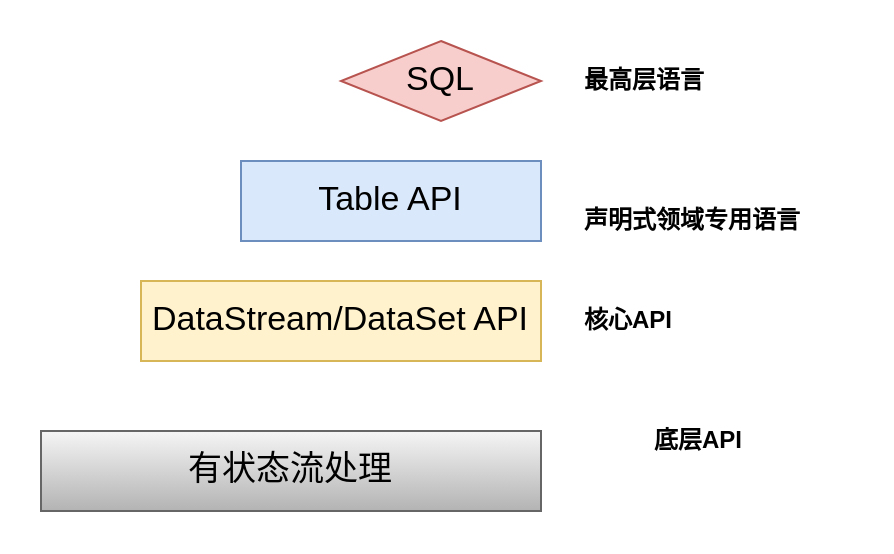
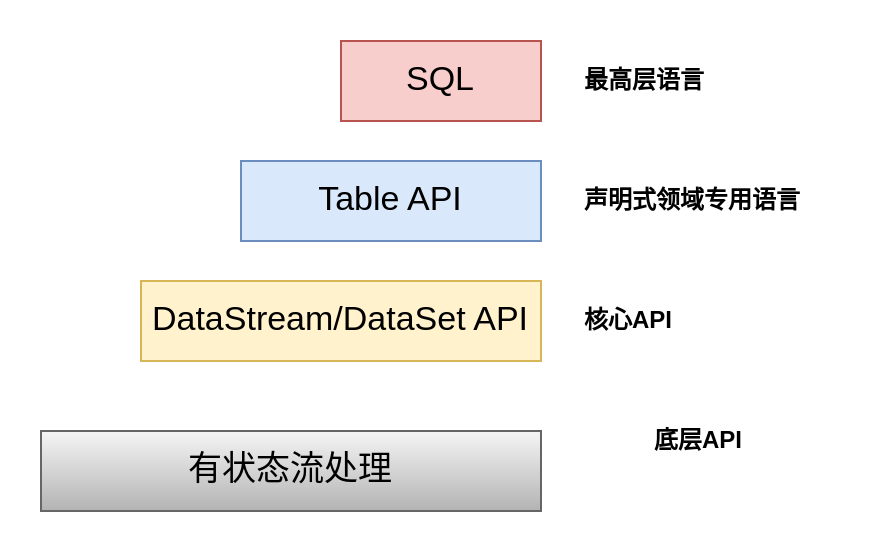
node "SQL": shape diamond -> rectangle
node "声明式领域专用语言": moved (701, 221) -> (701, 201)
